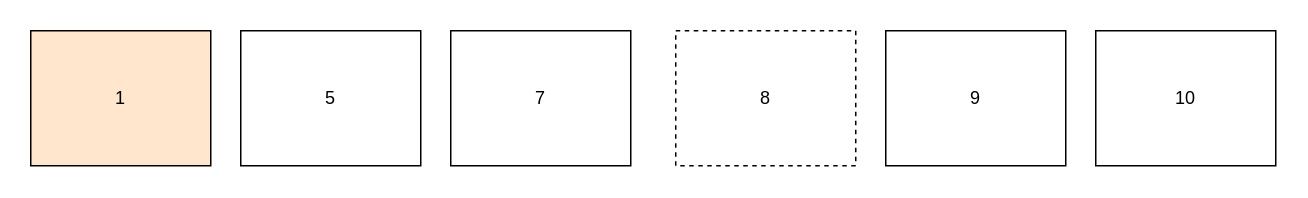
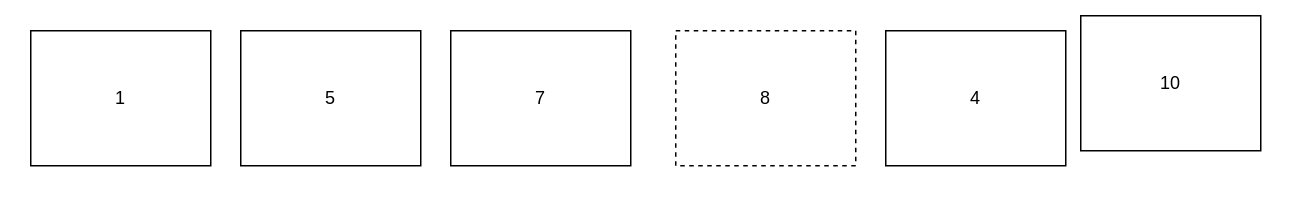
node "1": fillcolor #ffe6cc -> #ffffff
node "9": label "9" -> "4"
node "10": moved (1186, 98) -> (1171, 83)
